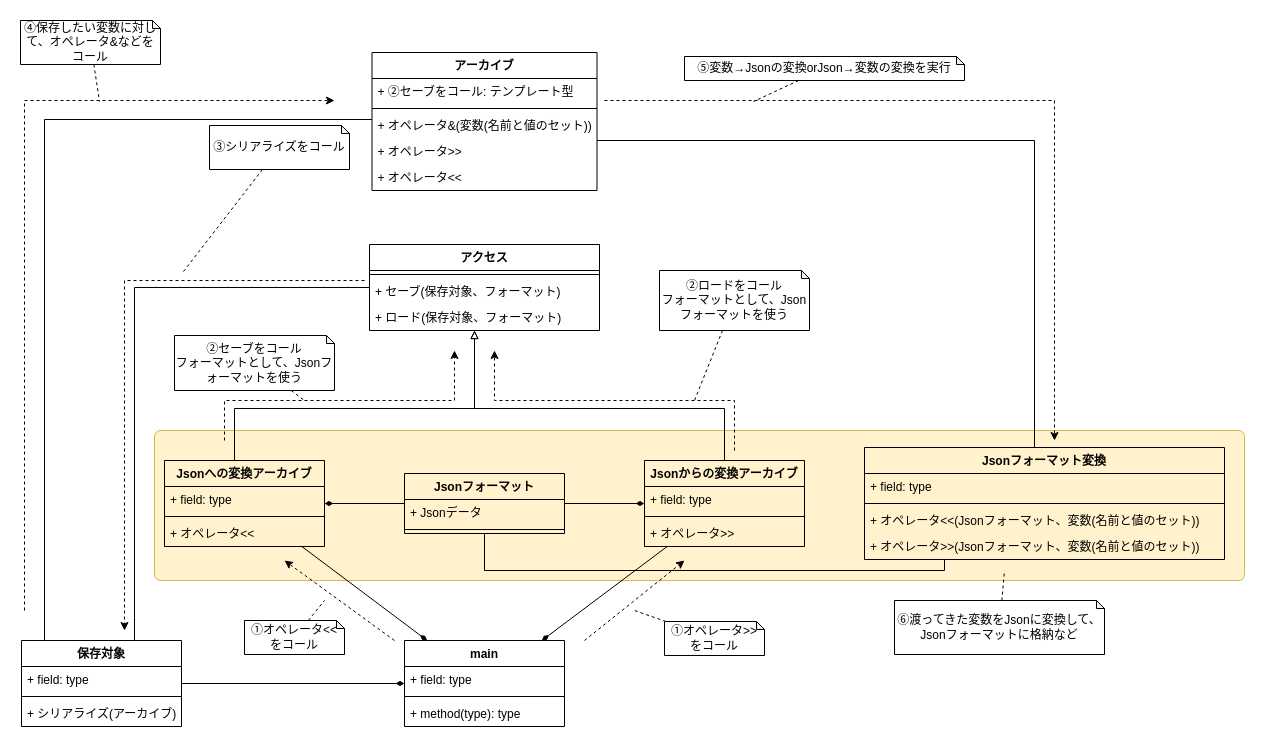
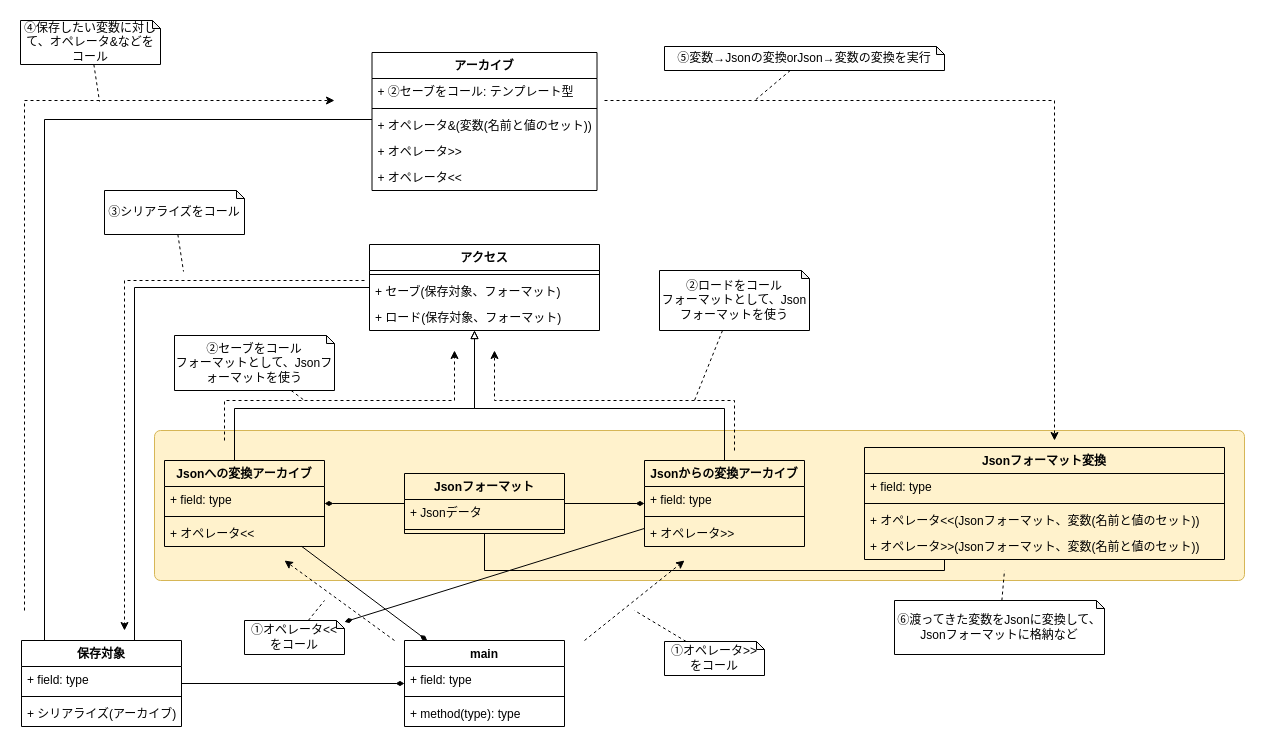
node "⑤変数→Jsonの変換orJson→変数の変換を実行": moved (825, 69) -> (805, 59)
edge "アーカイブ" -- "Jsonフォーマット変換": removed
node "③シリアライズをコール": moved (280, 148) -> (175, 213)
edge "Jsonからの変換アーカイブ" -> "main": now "Jsonからの変換アーカイブ" -> "①オペレータ<< をコール"
node "①オペレータ>> をコール": moved (715, 639) -> (715, 659)
